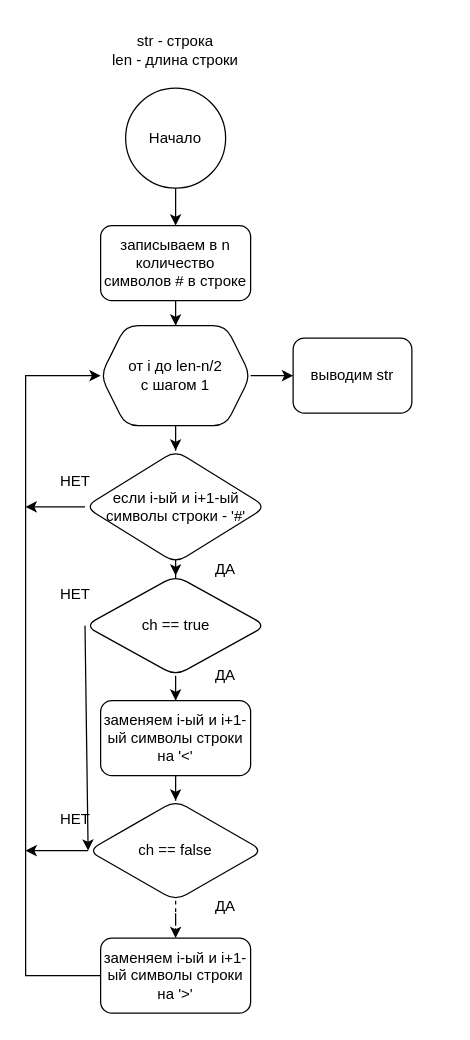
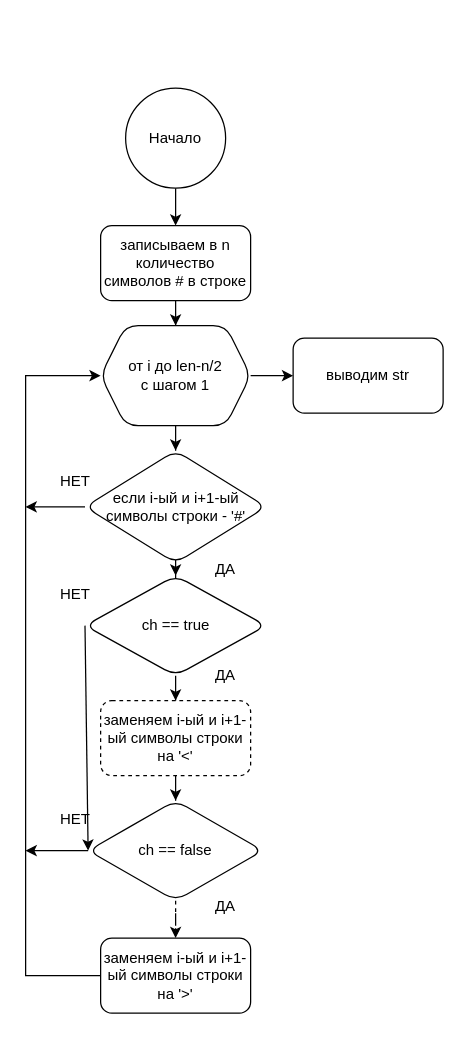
node "str - строка len - длина строки": removed
node "выводим str": size 119x75 -> 150x75
node "заменяем i-ый и i+1-ый символы строки на '<'": style solid -> dashed
